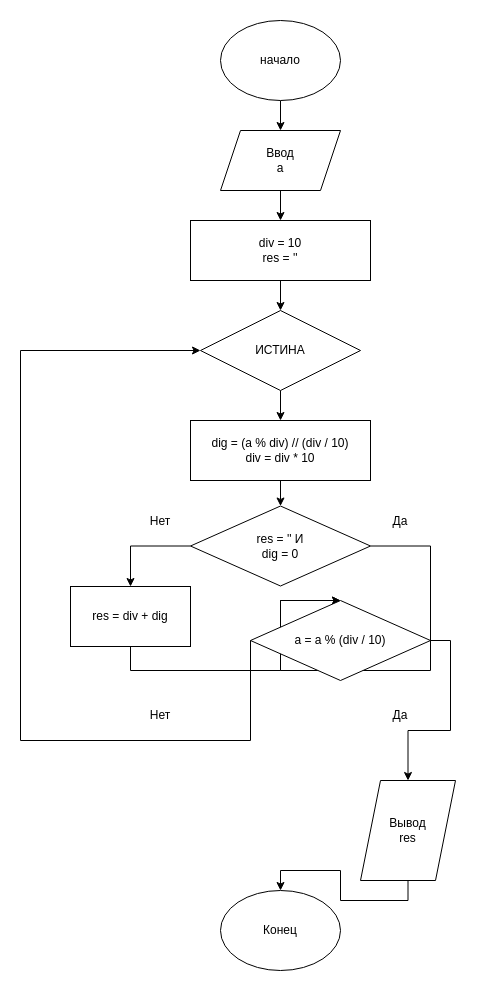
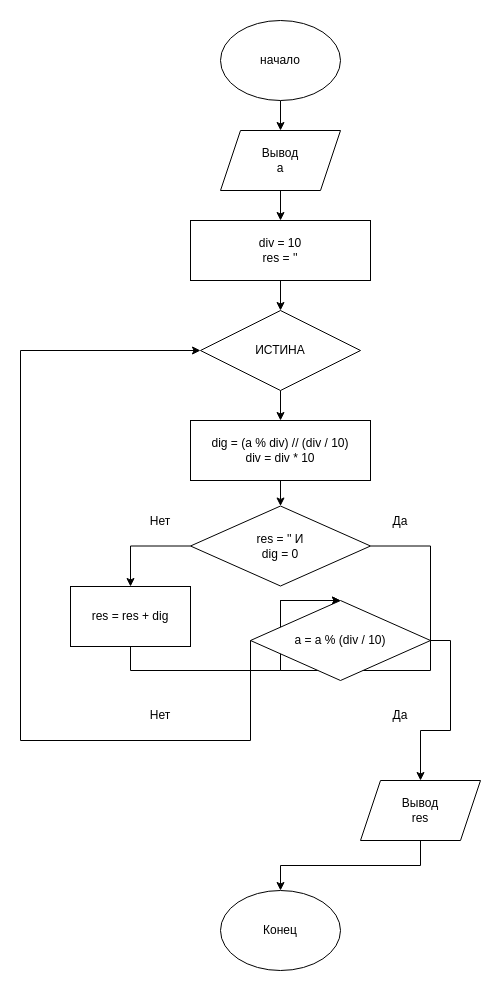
node "Ввод a": label "Ввод a" -> "Вывод a"
node "res = div + dig": label "res = div + dig" -> "res = res + dig"
node "Вывод res": size 95x100 -> 120x60
